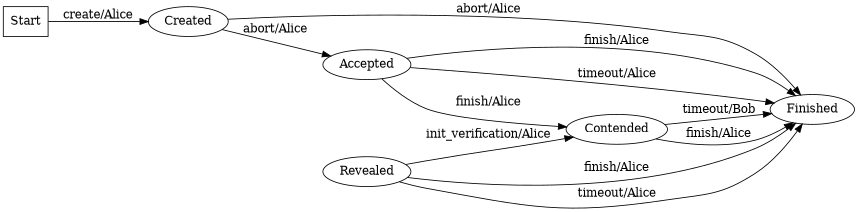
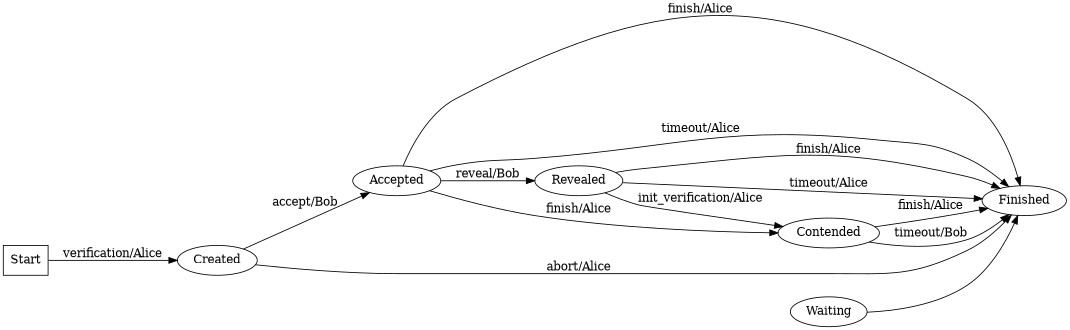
edge "Start" -> "Created": label "create/Alice" -> "verification/Alice"
edge "Created" -> "Accepted": label "abort/Alice" -> "accept/Bob"
edge "Accepted" -> "Revealed": added, label "reveal/Bob"
node "Waiting": added
